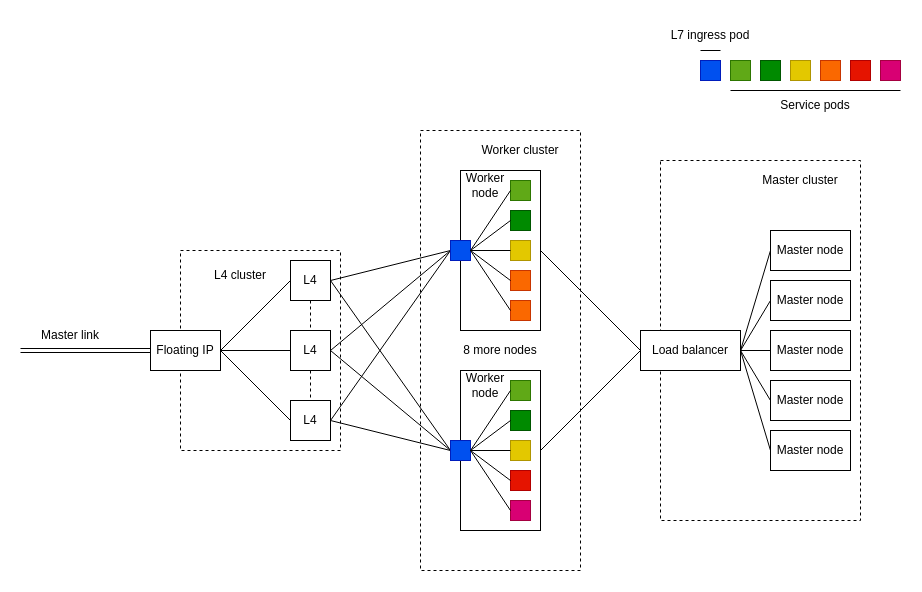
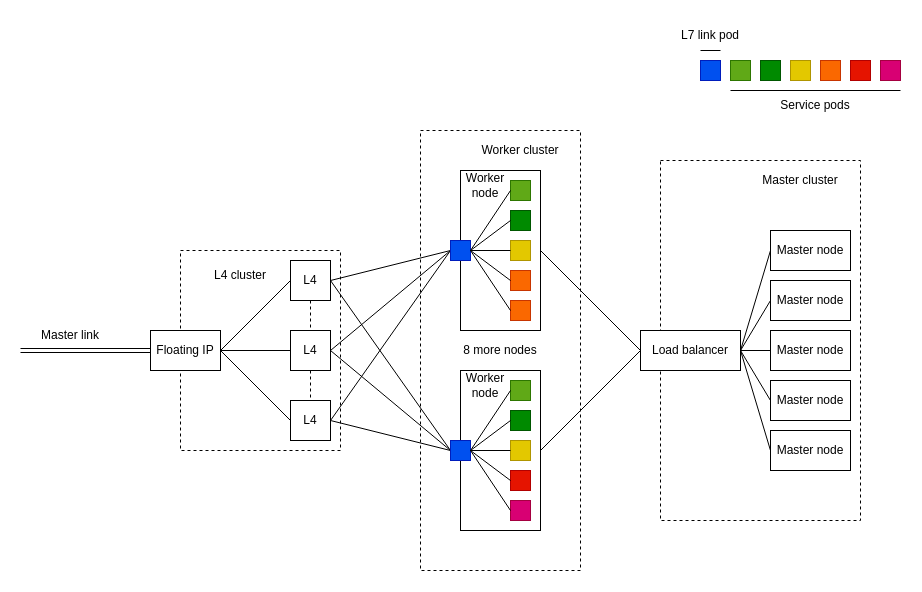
node "L7 ingress pod": label "L7 ingress pod" -> "L7 link pod"
